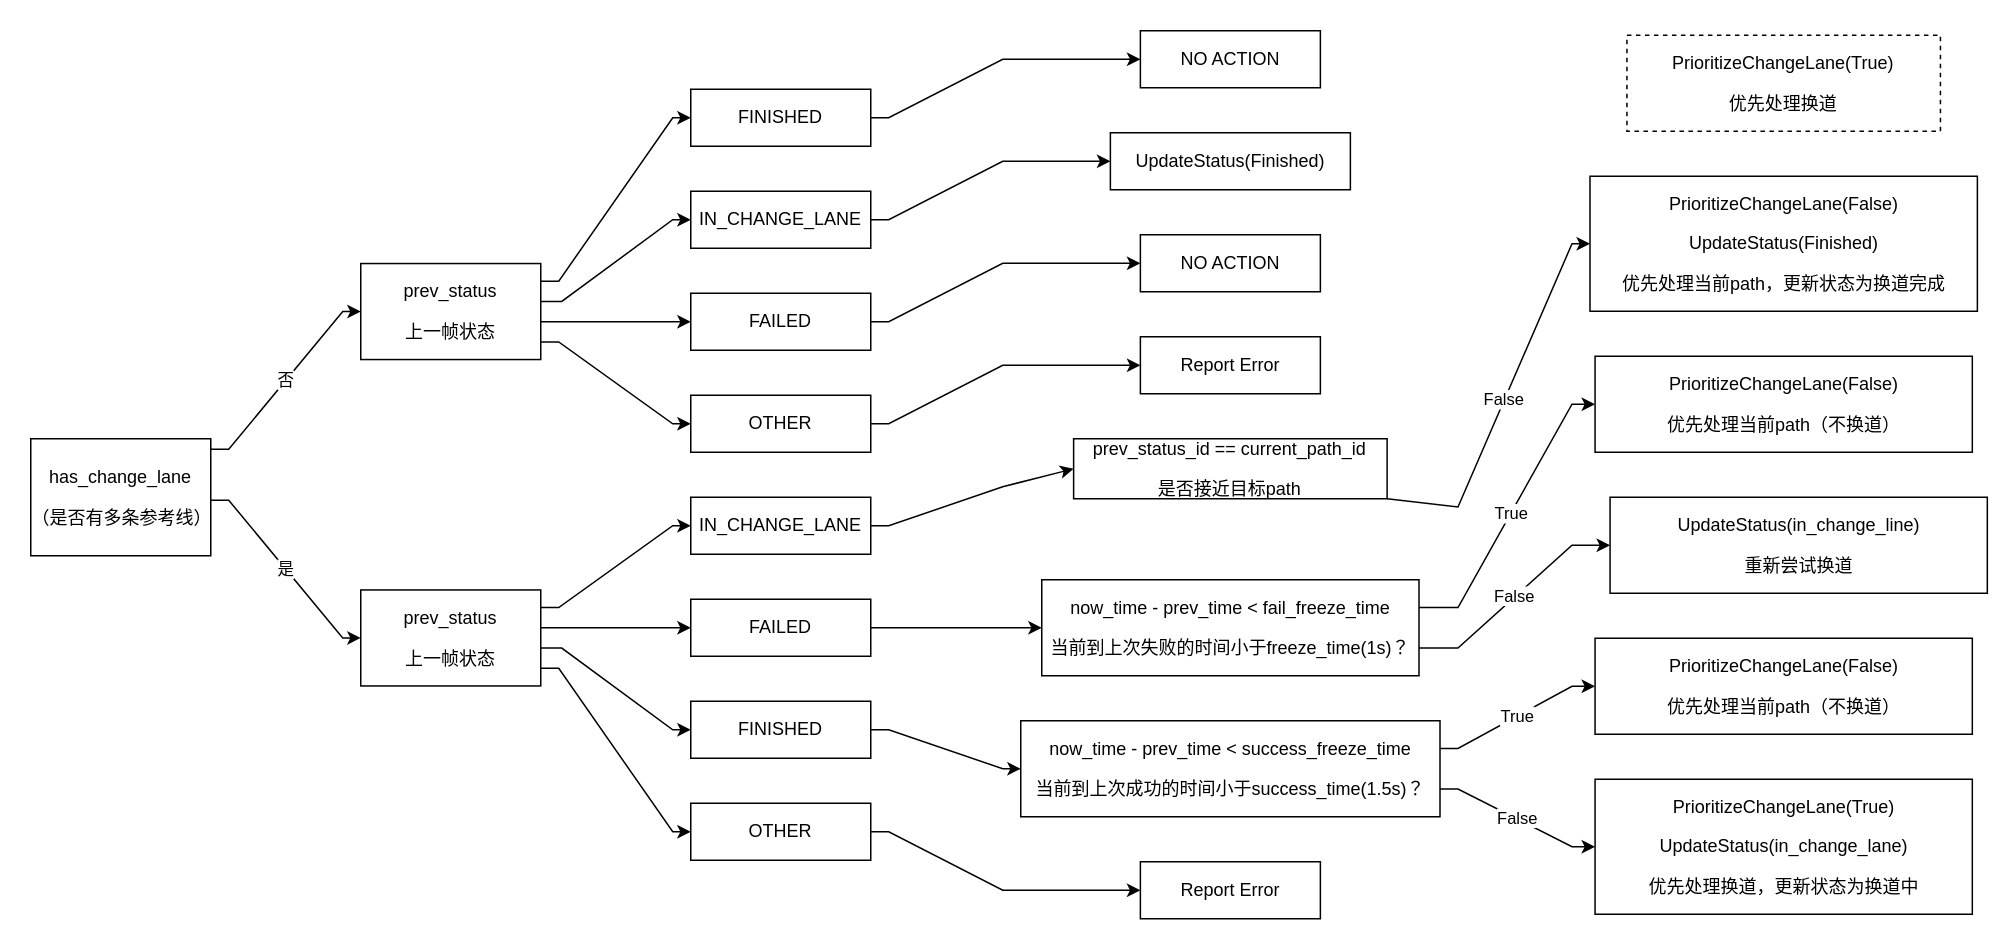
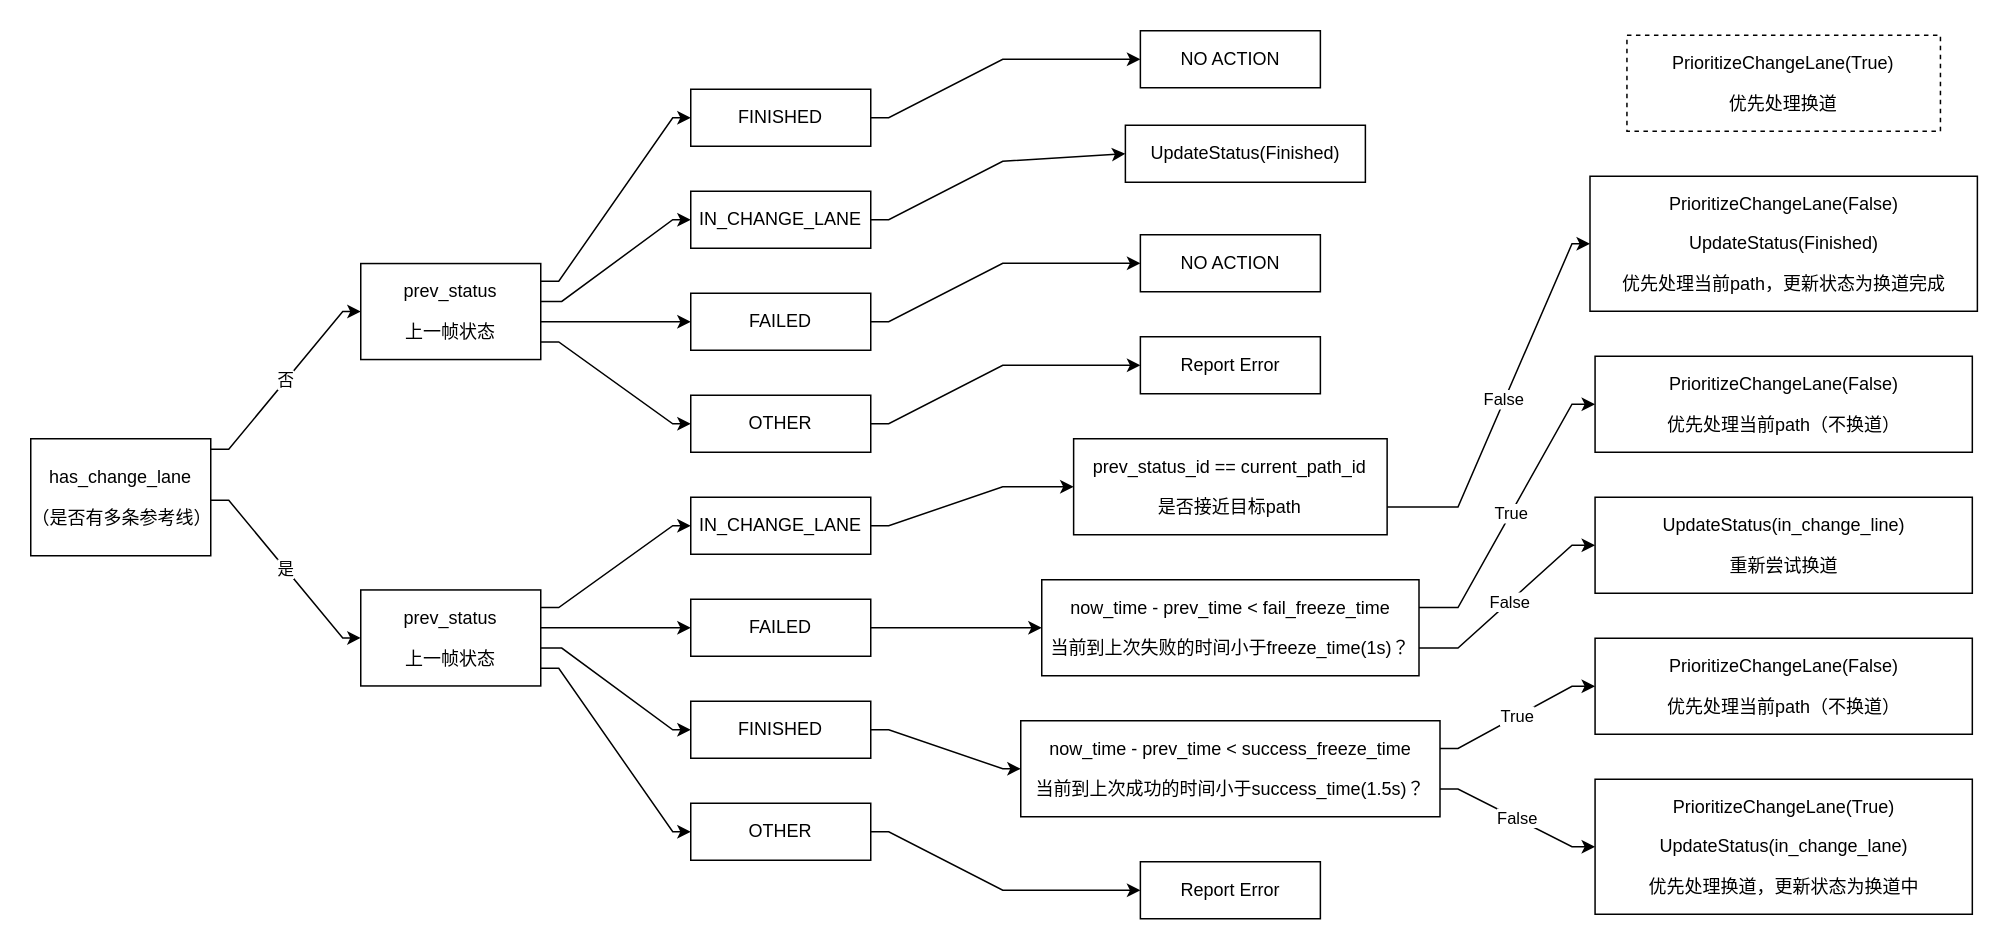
node "UpdateStatus(Finished)": moved (1230, 161) -> (1245, 154)
node "prev_status_id == current_path_id 是否接近目标path": size 314x60 -> 314x96
node "UpdateStatus(in_change_line) 重新尝试换道": moved (1799, 545) -> (1784, 545)
